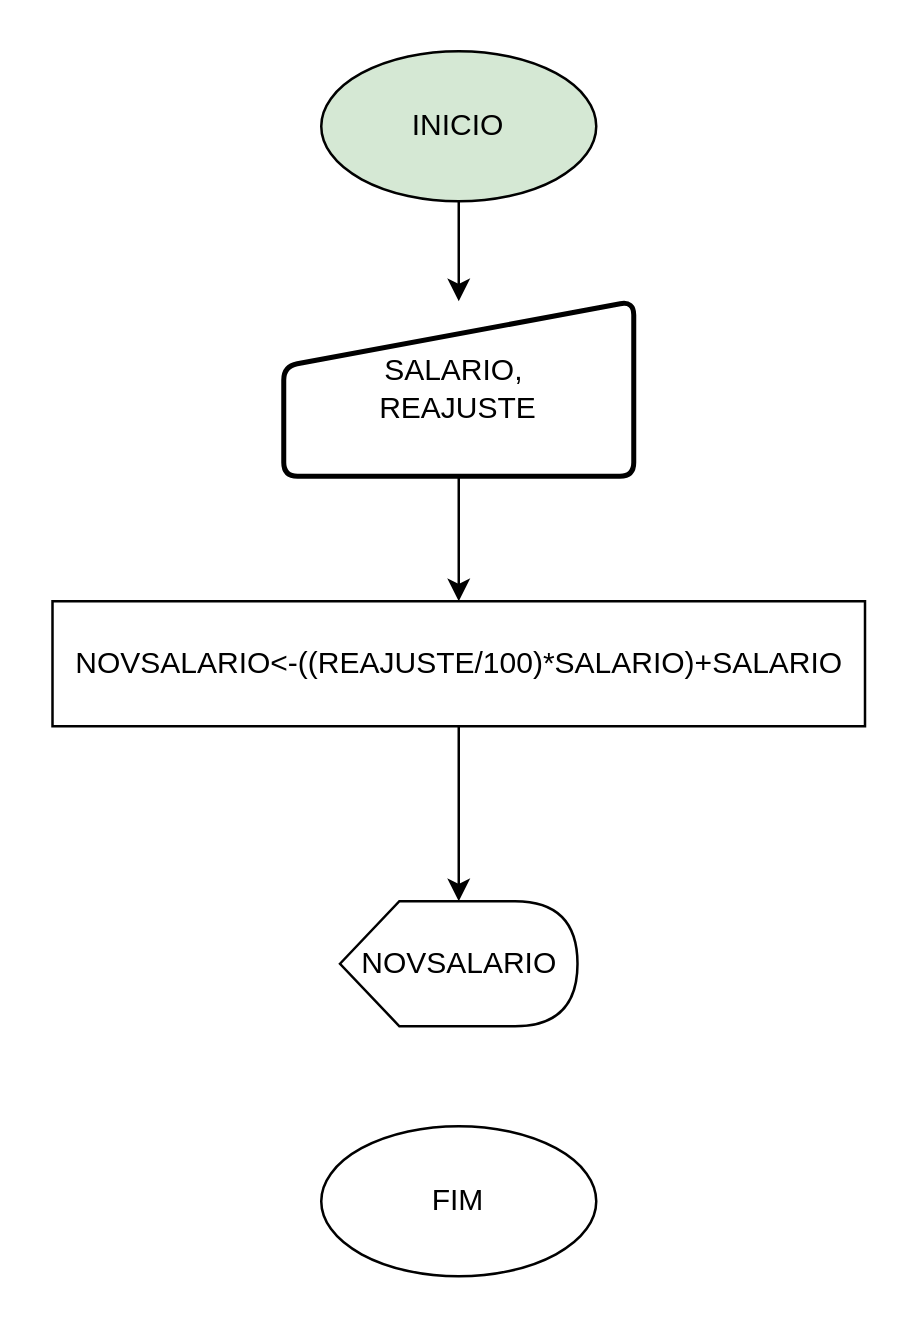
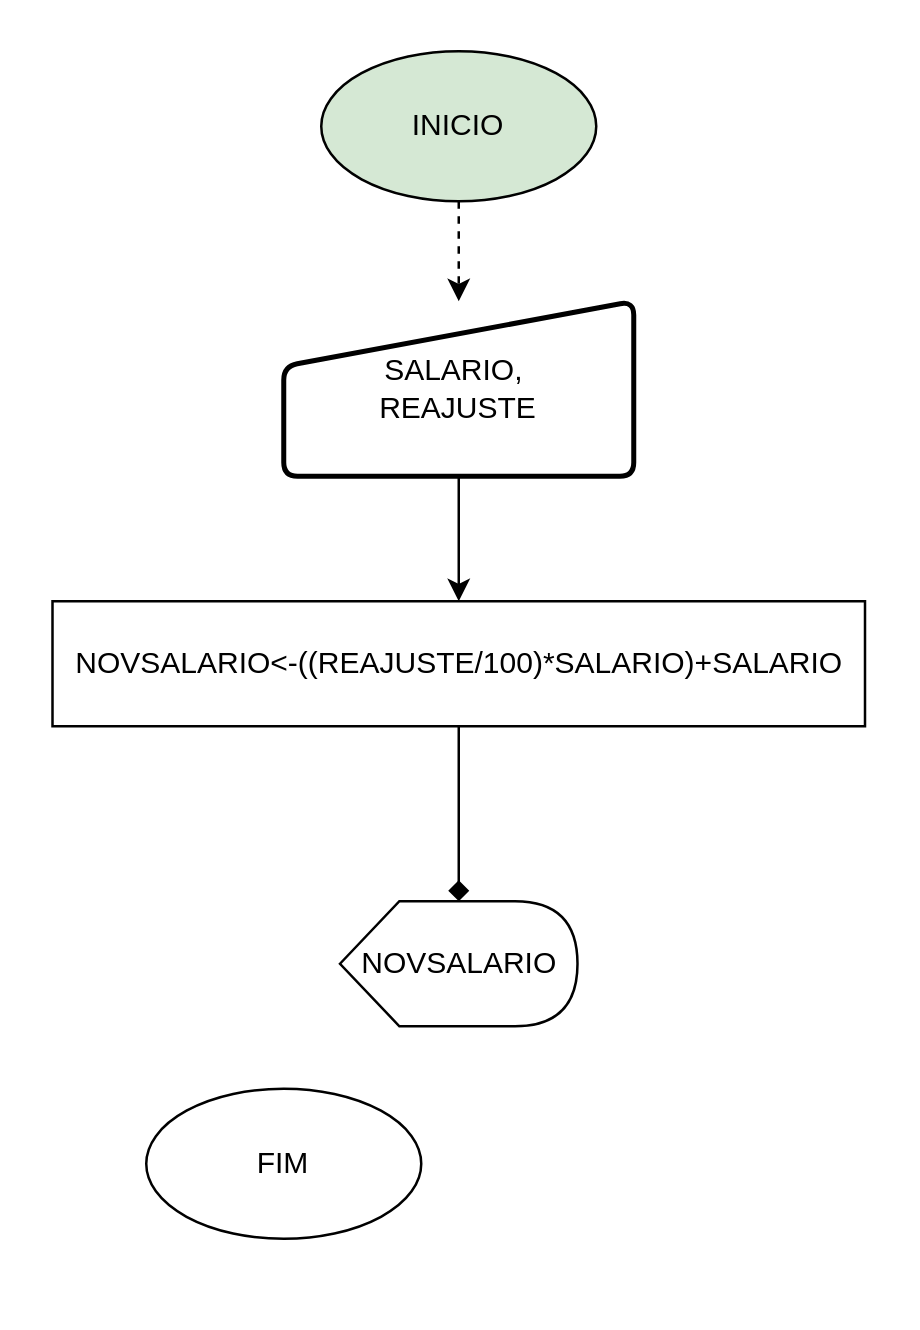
edge "INICIO" -> "SALARIO, REAJUSTE": style solid -> dashed
edge "NOVSALARIO<-((REAJUSTE/100)*SALARIO)+SALARIO" -> "NOVSALARIO": arrowhead classic -> diamond
node "FIM": moved (459, 1201) -> (284, 1164)
